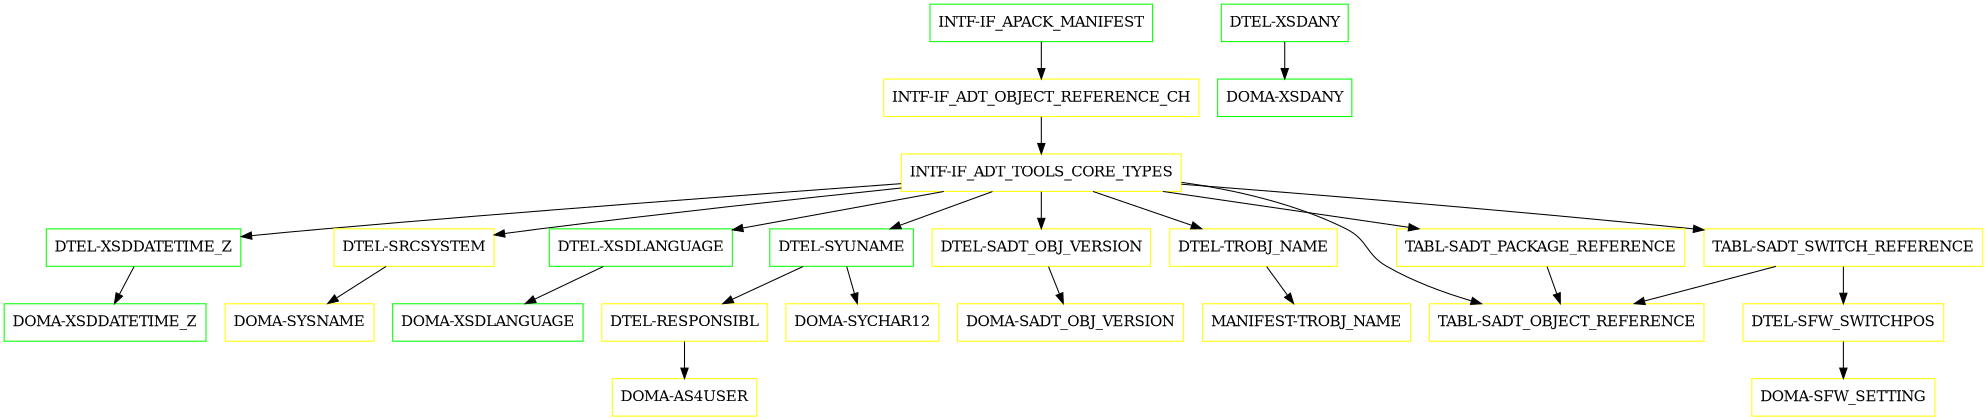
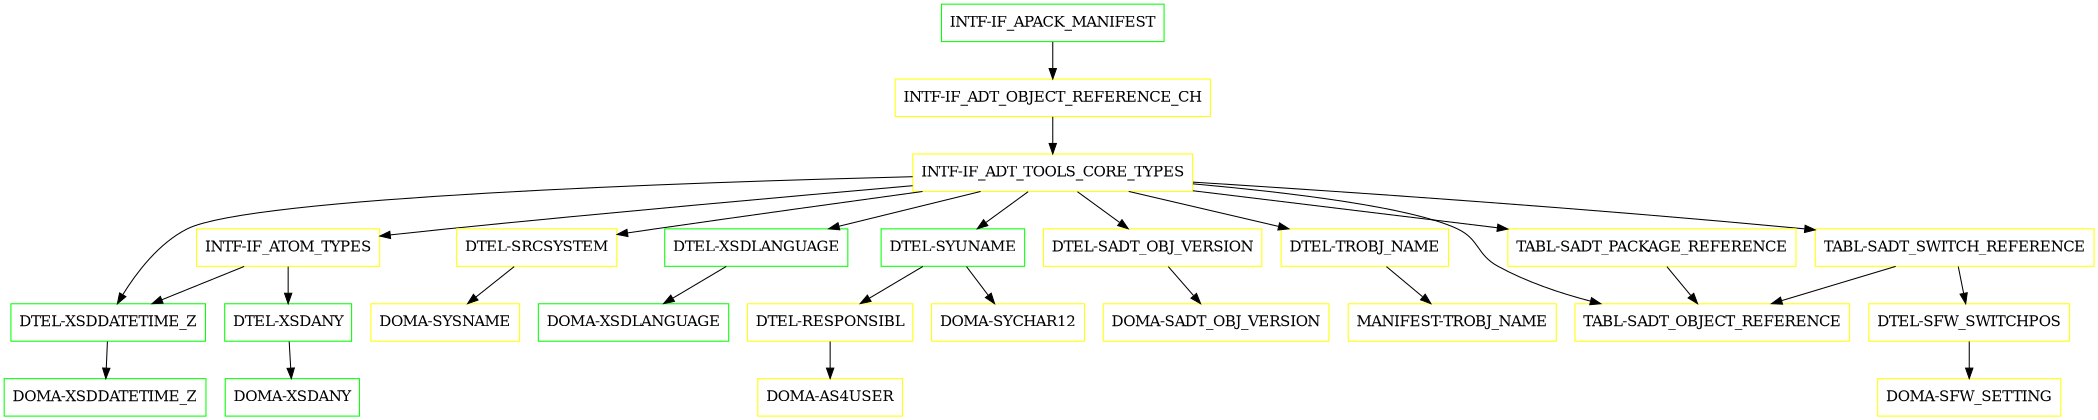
node "INTF-IF_ATOM_TYPES": added
